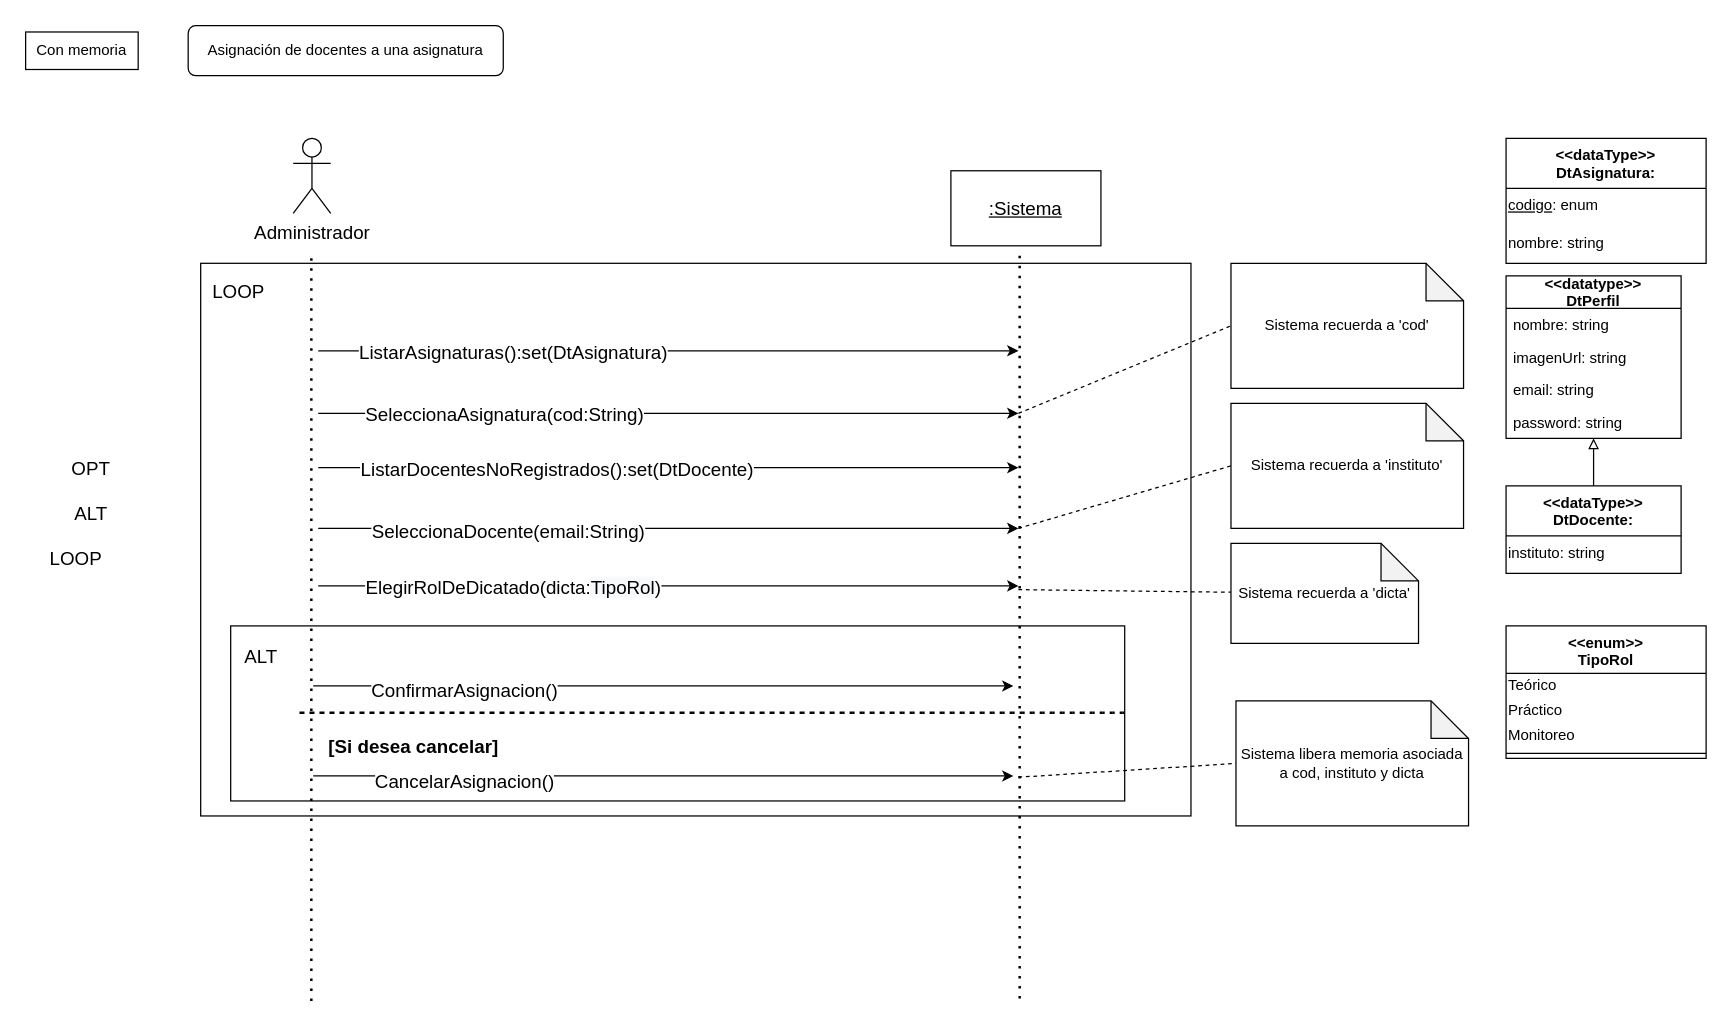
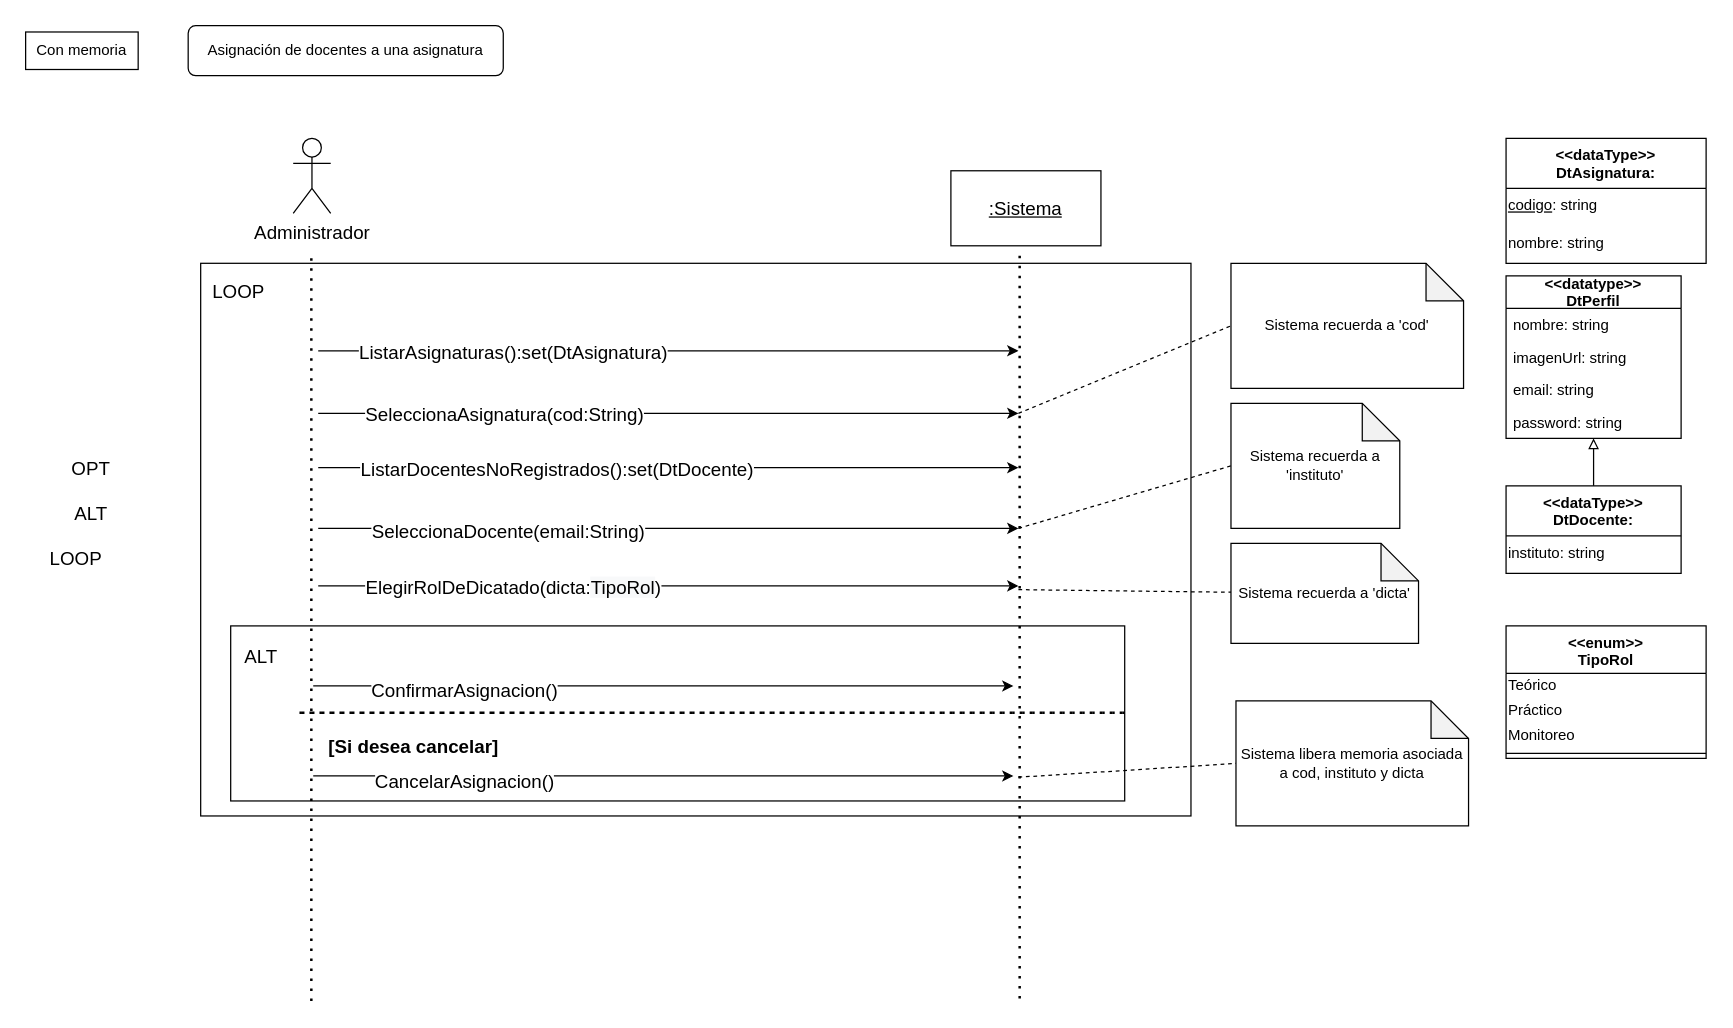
node "codigo: enum": label "codigo: enum" -> "codigo: string"
node "Sistema recuerda a 'instituto'": size 233x125 -> 169x125
